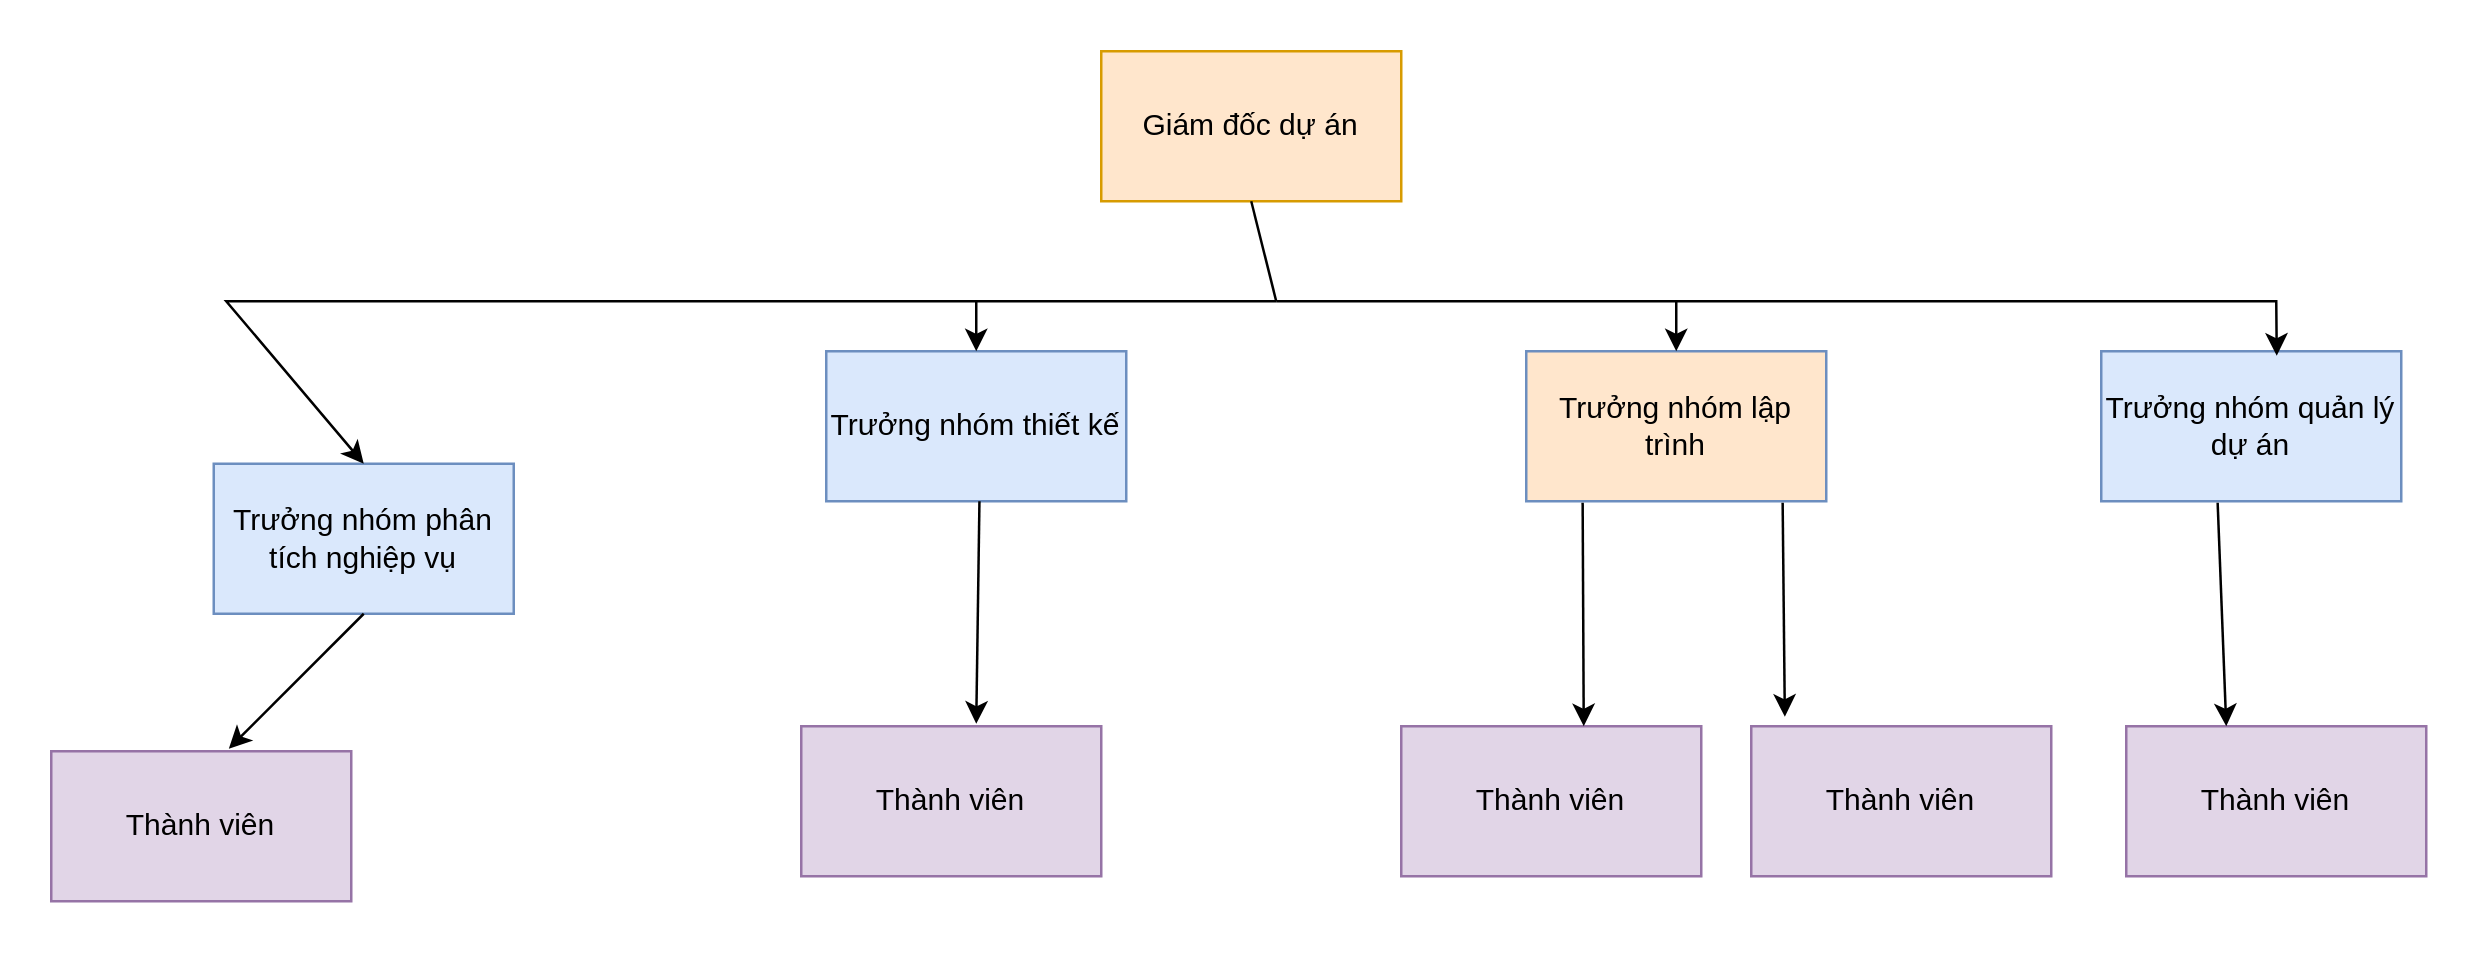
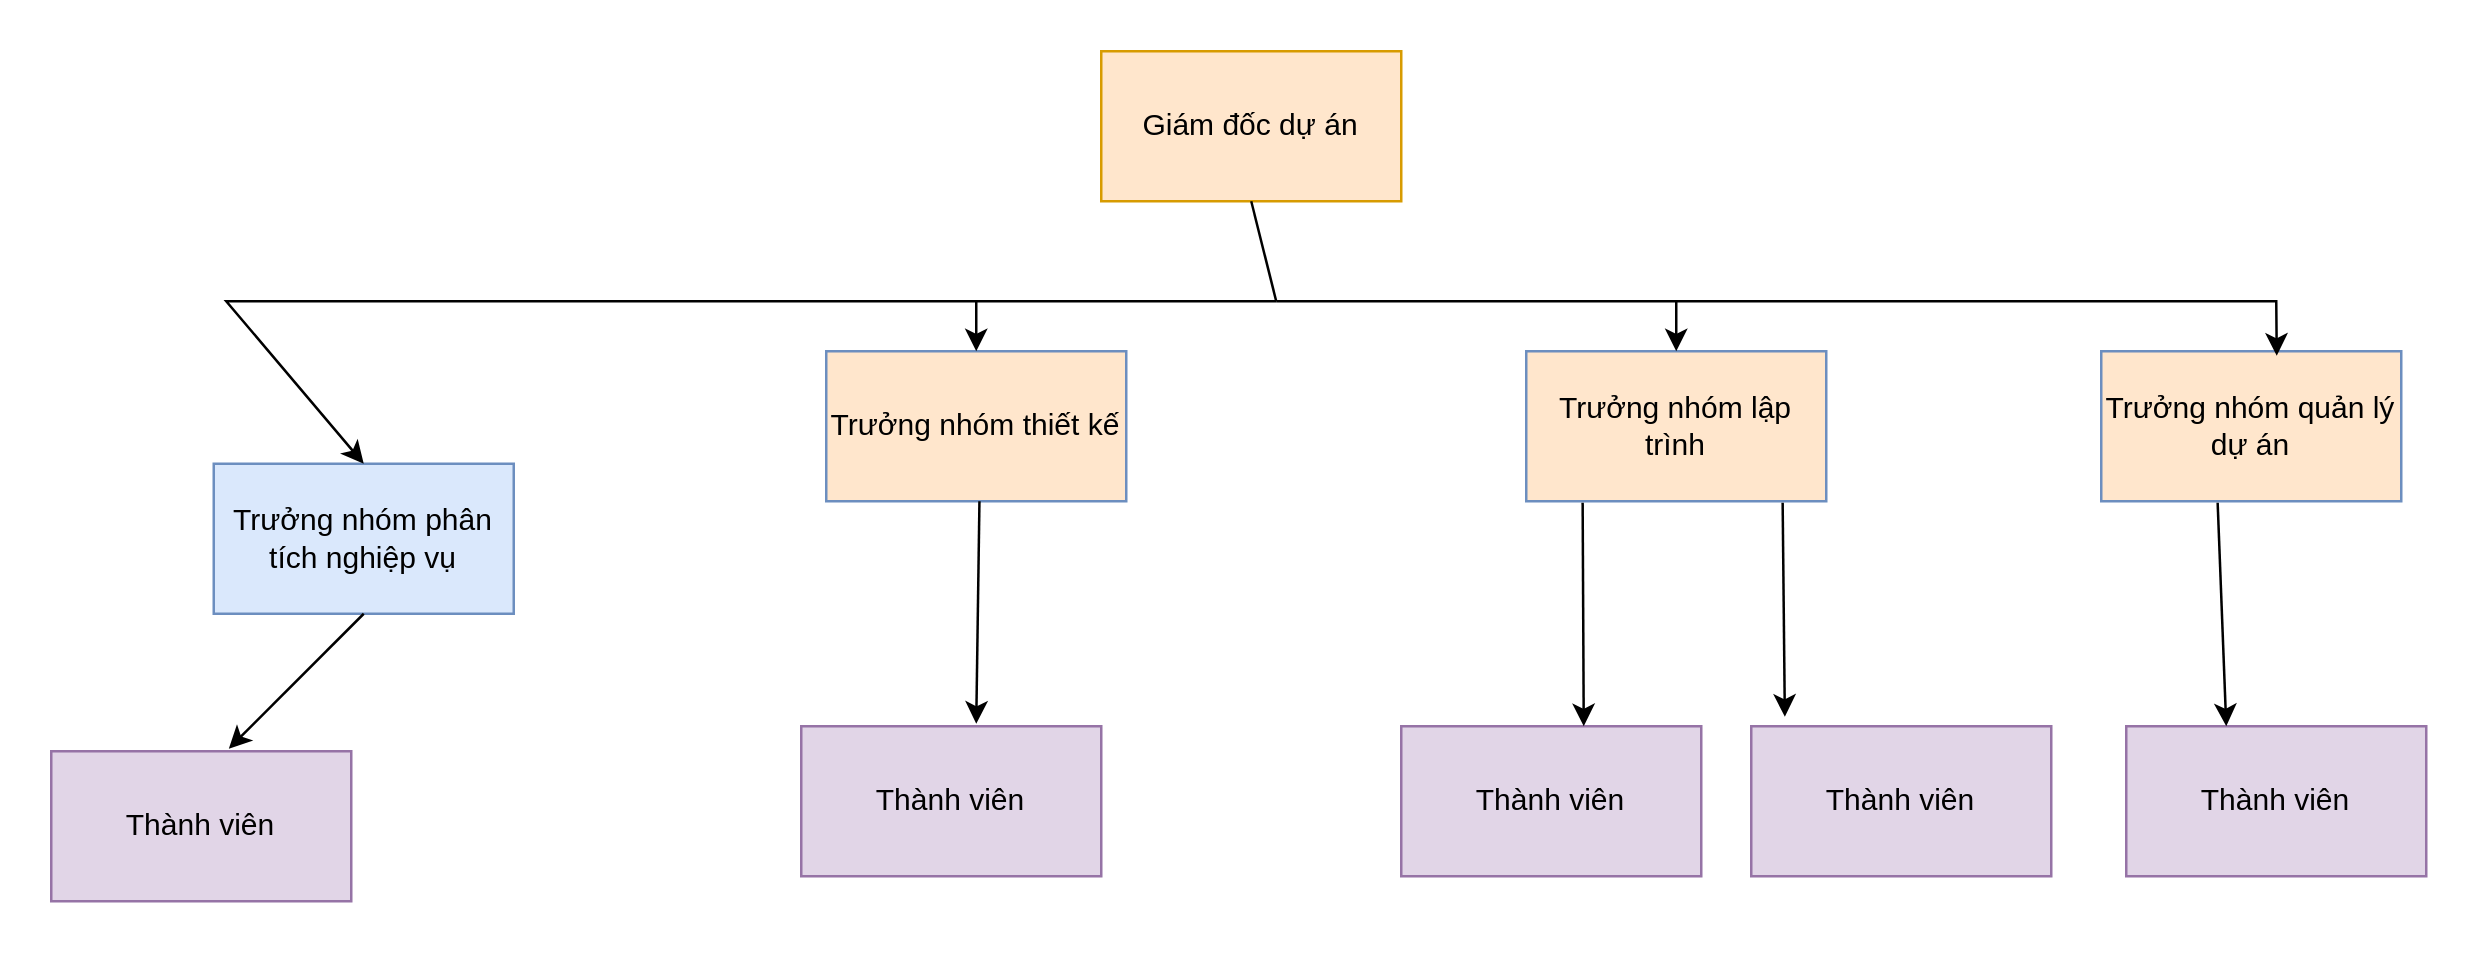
node "Trưởng nhóm thiết kế": fillcolor #dae8fc -> #ffe6cc
node "Trưởng nhóm quản lý dự án": fillcolor #dae8fc -> #ffe6cc
